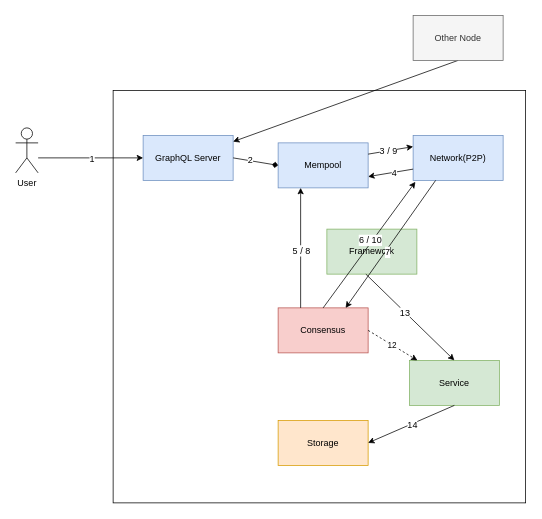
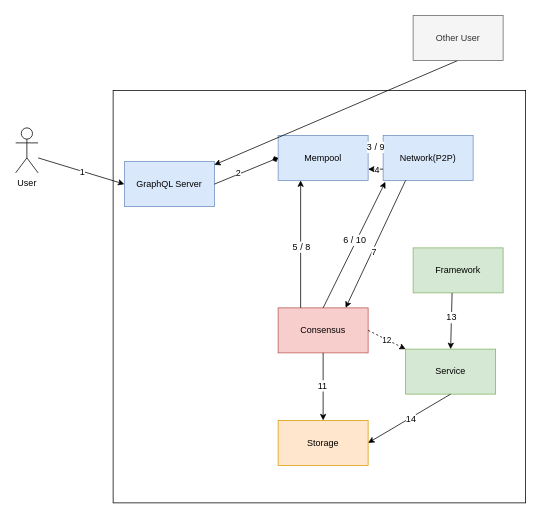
node "Other Node": label "Other Node" -> "Other User"
node "GraphQL Server": moved (188, 158) -> (169, 184)
node "Network(P2P)": moved (458, 158) -> (428, 158)
node "Mempool": moved (323, 165) -> (323, 158)
node "Framework": moved (372, 252) -> (458, 270)
node "Service": moved (454, 383) -> (450, 372)
edge "Consensus" -> "Storage": added, label "11"
